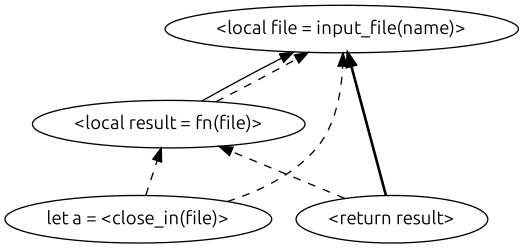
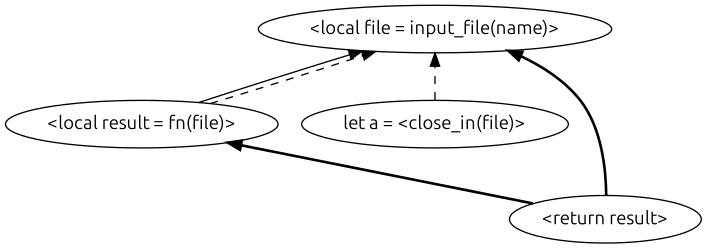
edge "let a = <close_in(file)>" -> "<local result = fn(file)>": removed
edge "<return result>" -> "<local result = fn(file)>": style dashed -> bold
